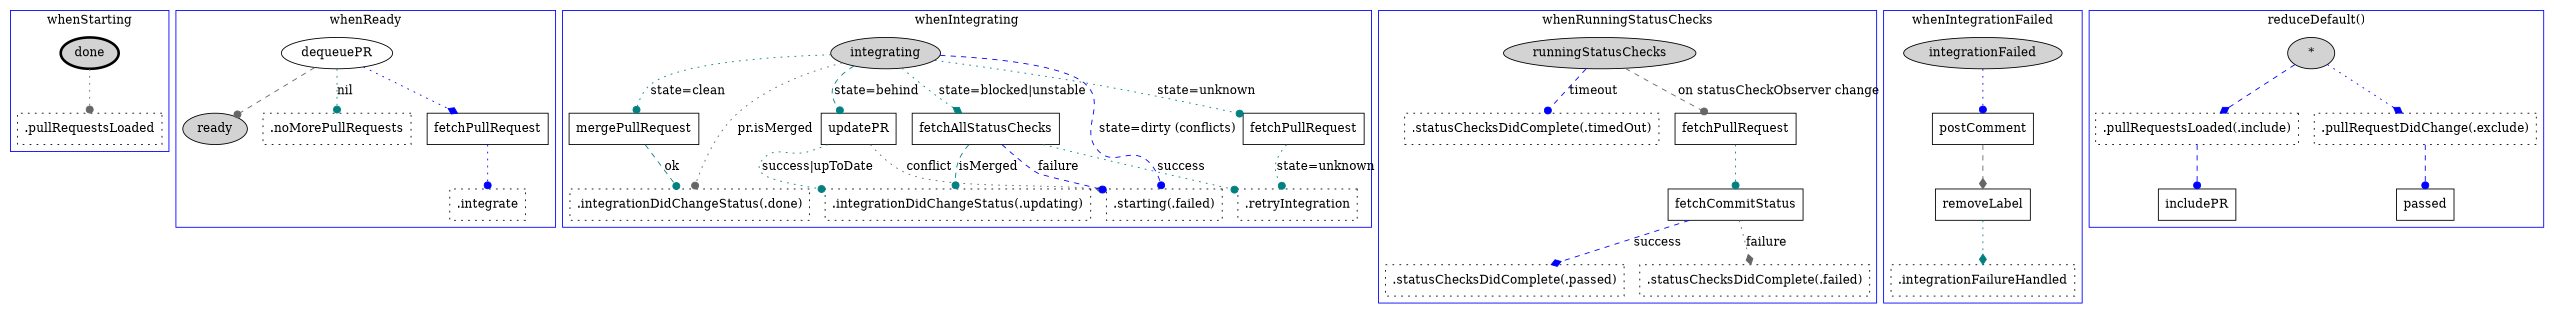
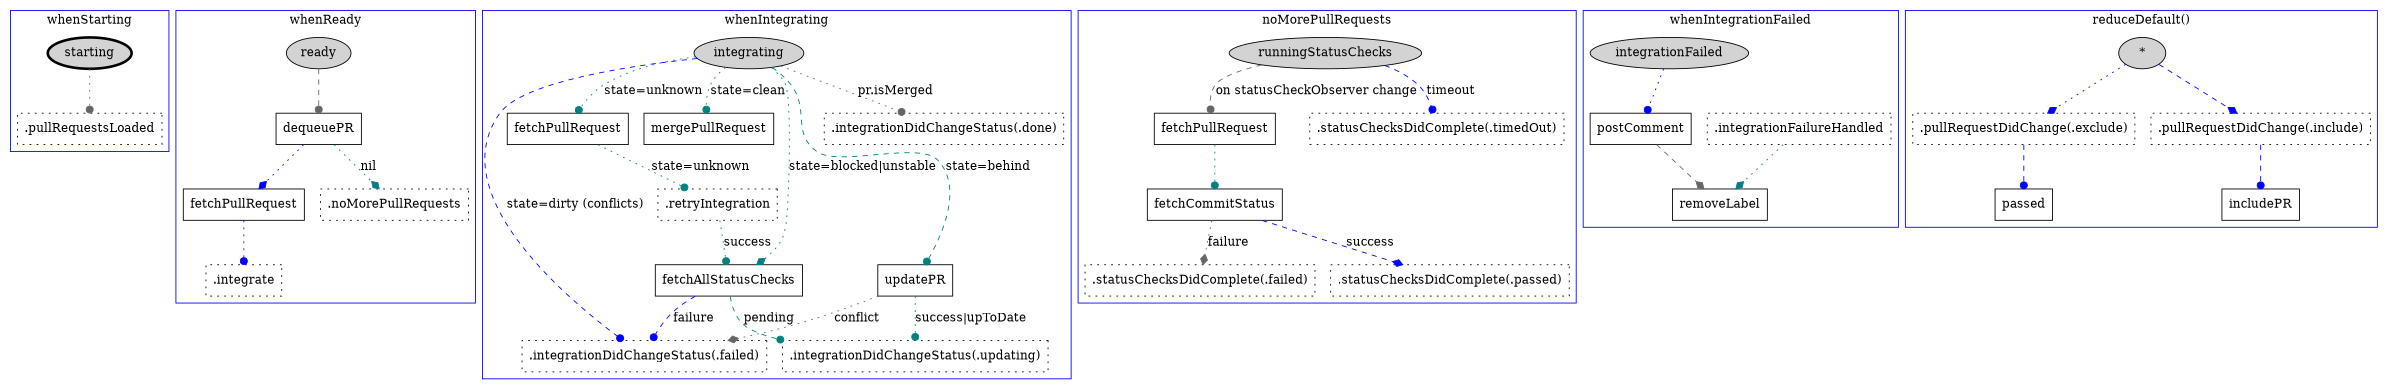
cluster "whenRunningStatusChecks": label "whenRunningStatusChecks" -> "noMorePullRequests"
node "done": label "done" -> "starting"
node "dequeuePR": shape ellipse -> box
edge "dequeuePR" -> ".noMorePullRequests": arrowhead dot -> diamond
edge "dequeuePR" -> "ready": reversed
node ".pullRequestsLoaded(.include)": label ".pullRequestsLoaded(.include)" -> ".pullRequestDidChange(.include)"
edge "mergePullRequest" -> ".integrationDidChangeStatus(.done)": removed, label "ok"
edge "fetchAllStatusChecks" -> ".integrationDidChangeStatus(.updating)": label "isMerged" -> "pending"
edge "fetchAllStatusChecks" -> ".retryIntegration": reversed
node ".starting(.failed)": label ".starting(.failed)" -> ".integrationDidChangeStatus(.failed)"
edge "removeLabel" -> ".integrationFailureHandled": reversed
